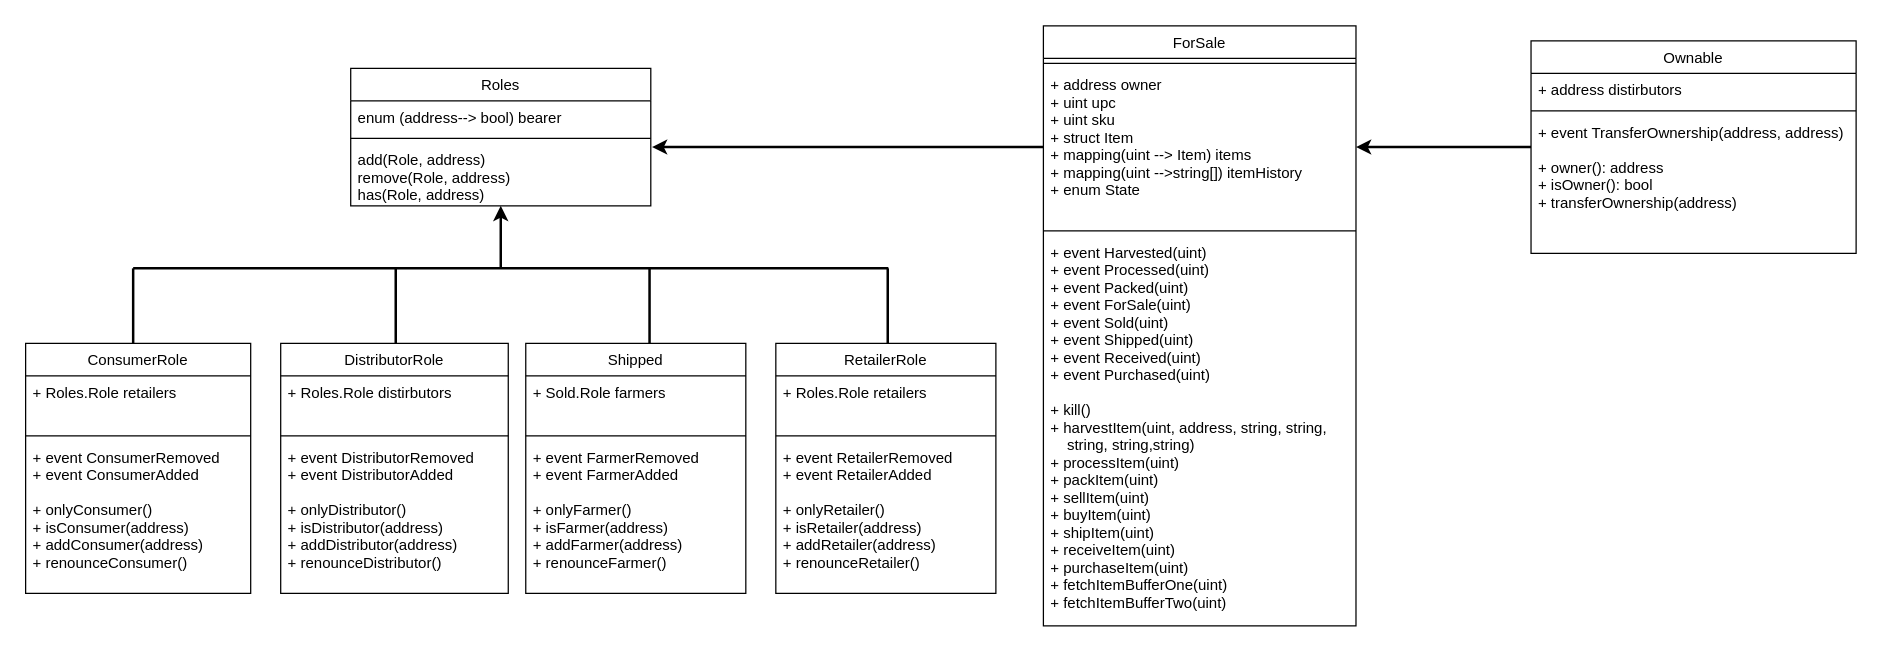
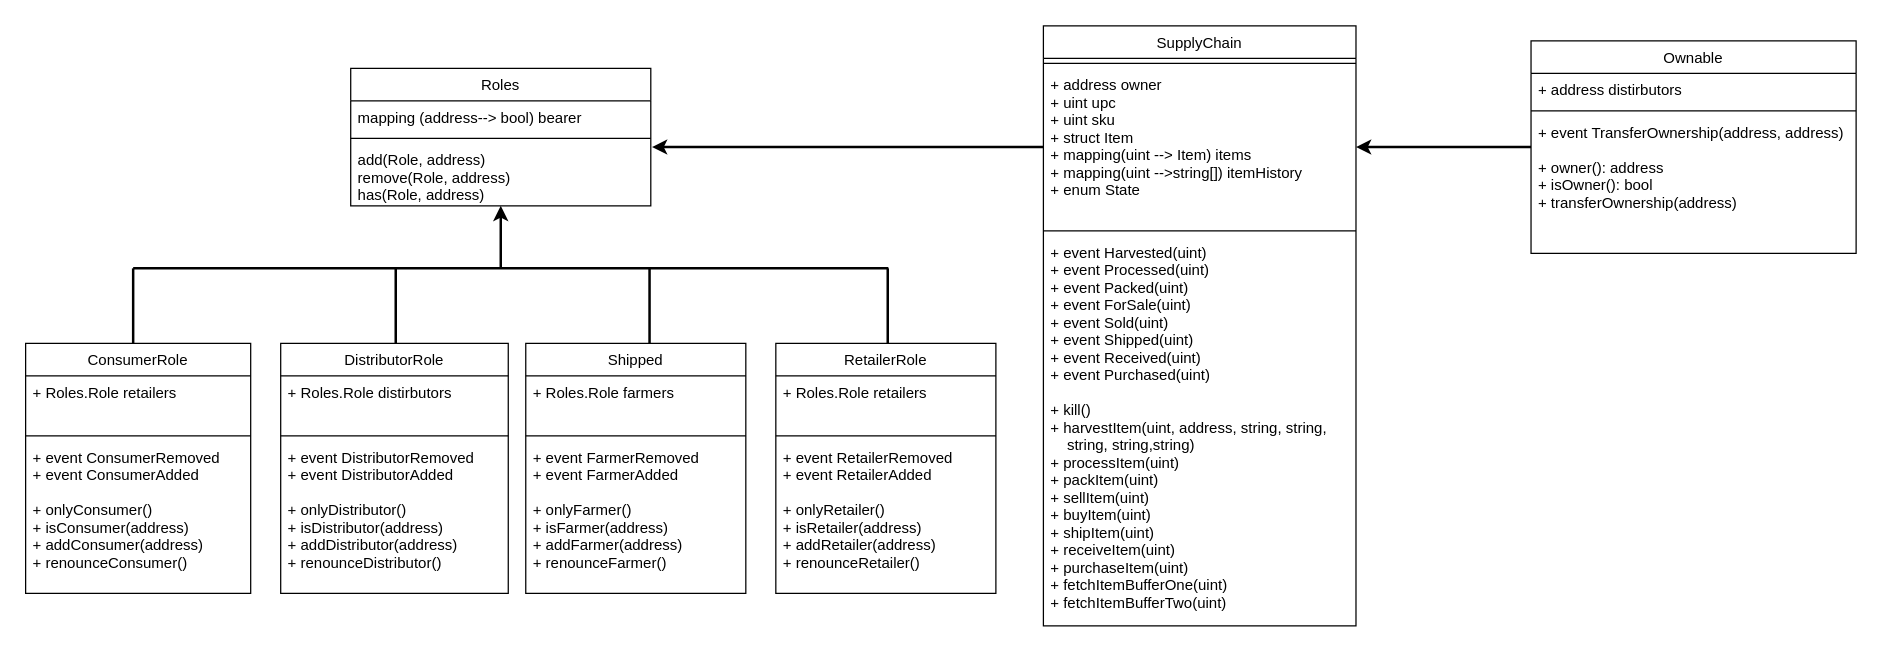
node "ForSale": label "ForSale" -> "SupplyChain"
node "enum (address--> bool) bearer": label "enum (address--> bool) bearer" -> "mapping (address--> bool) bearer"
node "+ Sold.Role farmers": label "+ Sold.Role farmers" -> "+ Roles.Role farmers"
